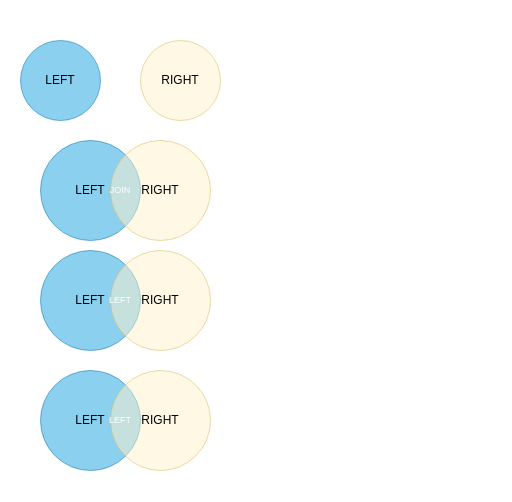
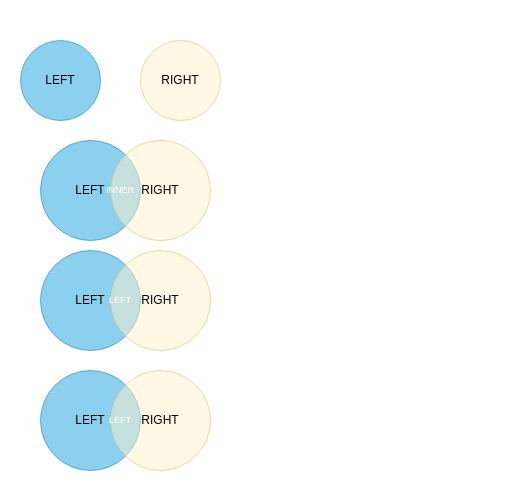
node "JOIN": label "JOIN" -> "INNER"
